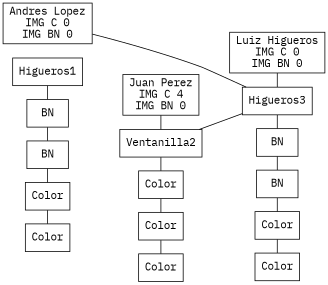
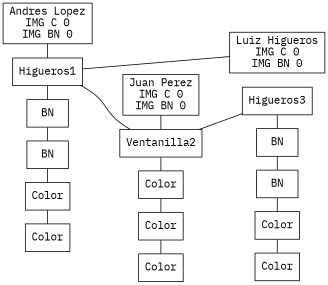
edge "Andres Lopez IMG C 0 IMG BN 0" -- "Higueros3": now "Andres Lopez IMG C 0 IMG BN 0" -- "Higueros1"
edge "Luiz Higueros IMG C 0 IMG BN 0" -- "Higueros3": now "Luiz Higueros IMG C 0 IMG BN 0" -- "Higueros1"
node "Juan Perez IMG C 4 IMG BN 0": label "Juan Perez IMG C 4 IMG BN 0" -> "Juan Perez IMG C 0 IMG BN 0"
edge "Higueros1" -- "Ventanilla2": added
